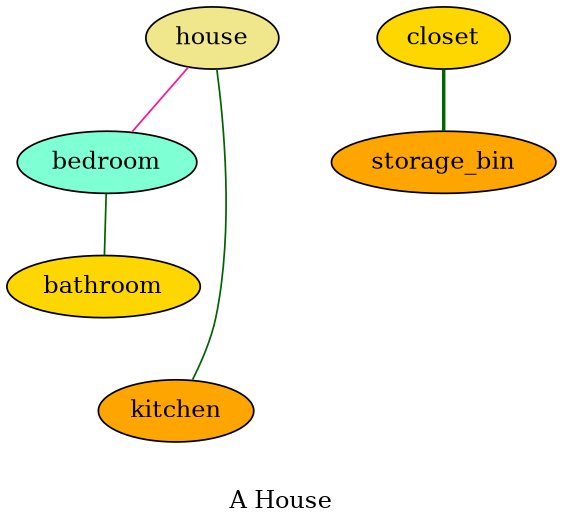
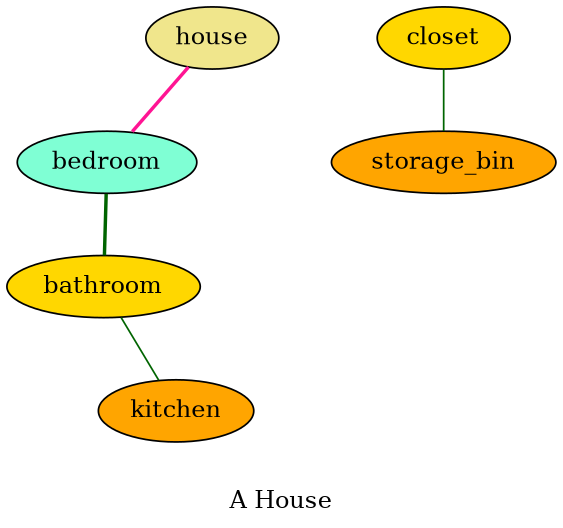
edge "house" -- "bedroom": style solid -> bold
edge "closet" -- "storage_bin": style bold -> solid
edge "bedroom" -- "bathroom": style solid -> bold
edge "house" -- "kitchen": now "bathroom" -- "kitchen"
